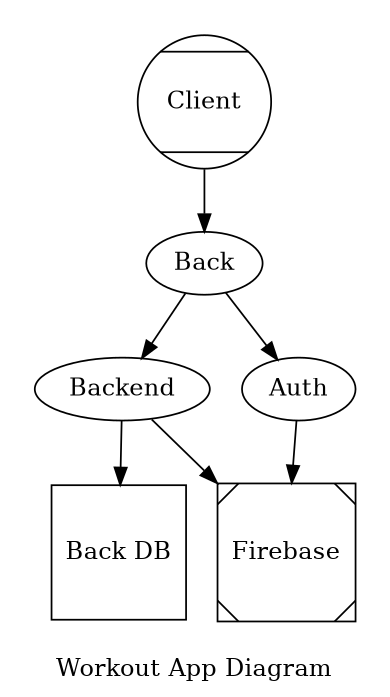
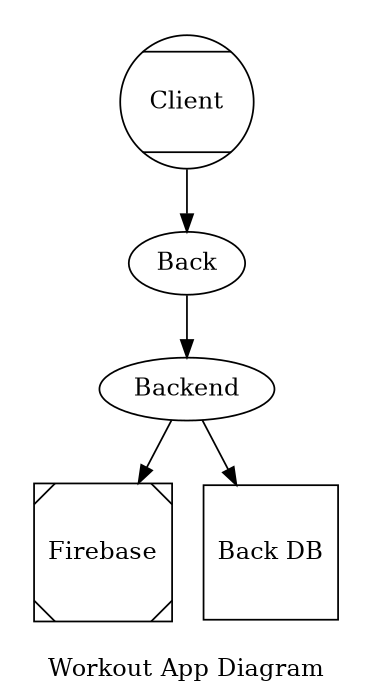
node "Auth": removed
